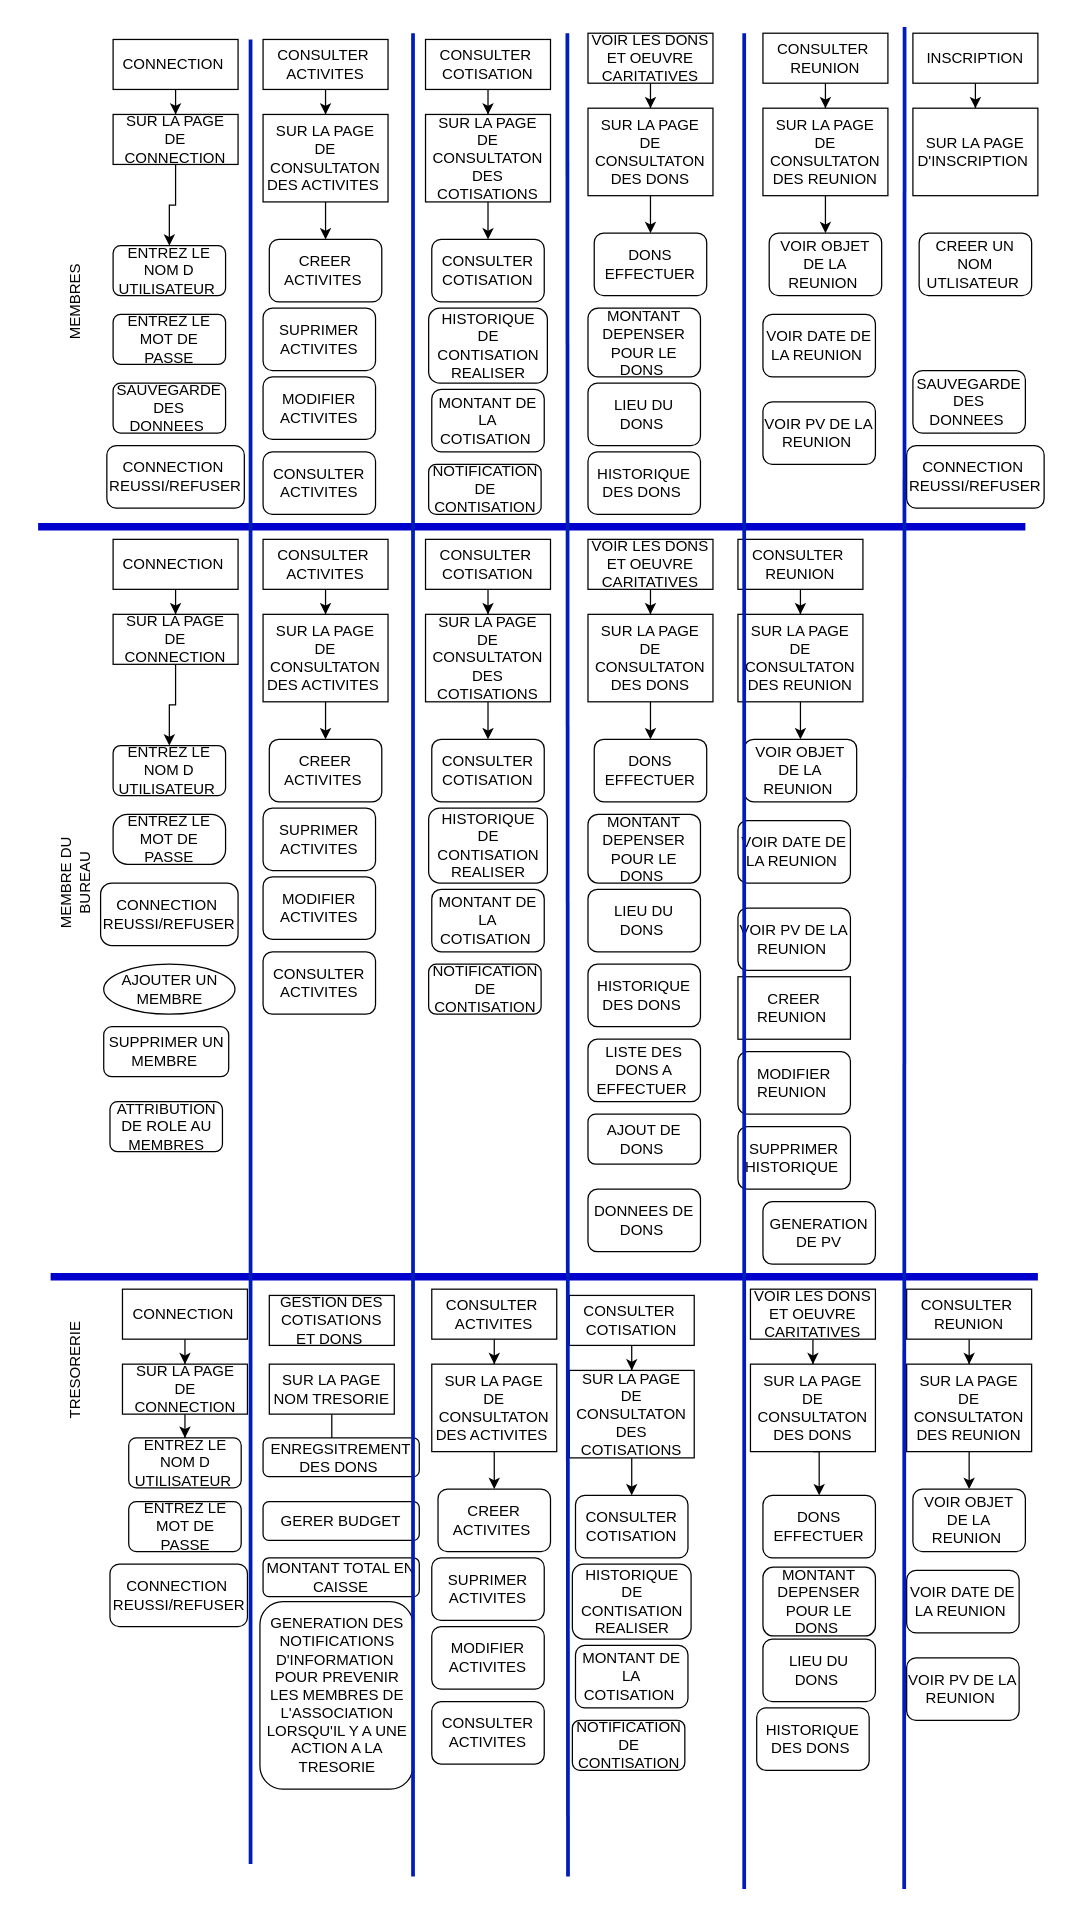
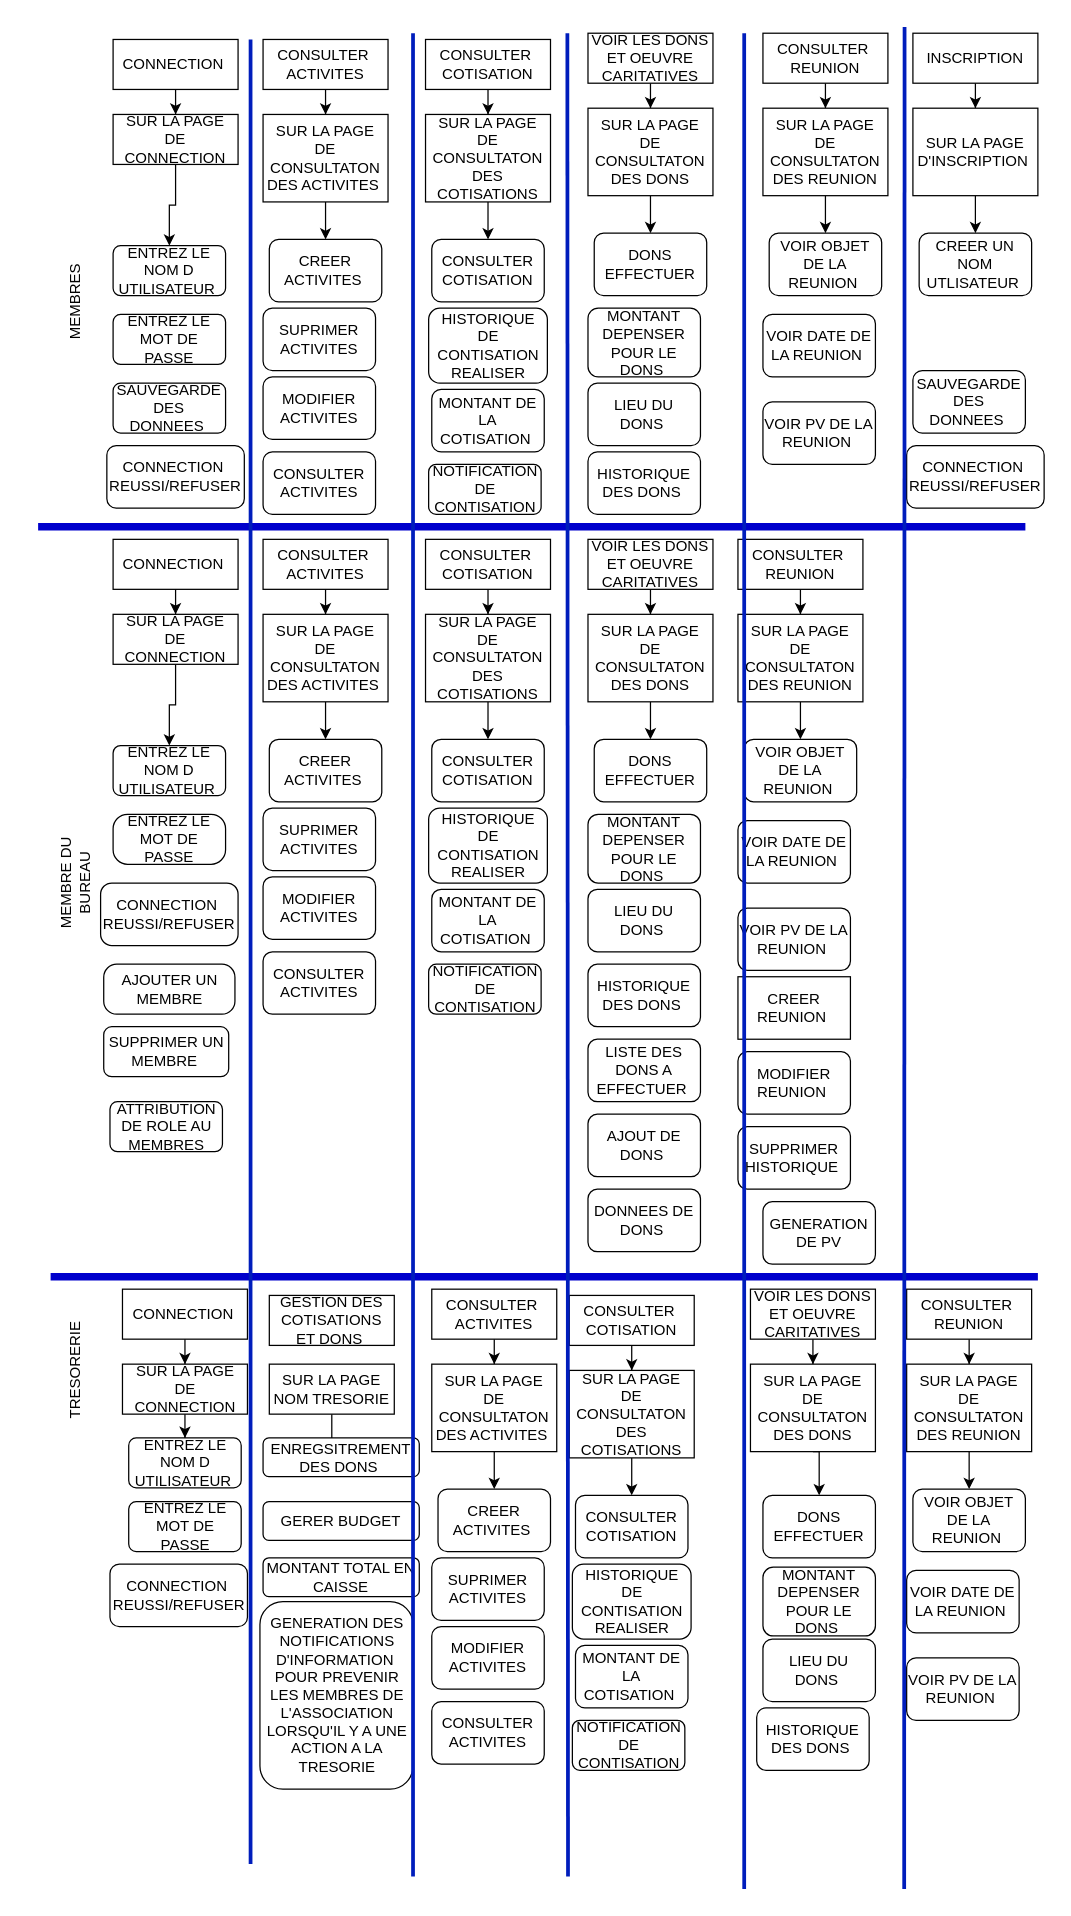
edge "SUR LA PAGE D'INSCRIPTION" -> "CREER UN NOM UTLISATEUR": added
node "AJOUTER UN MEMBRE": shape ellipse -> rounded rectangle
node "AJOUT DE DONS": size 113x50 -> 113x63
